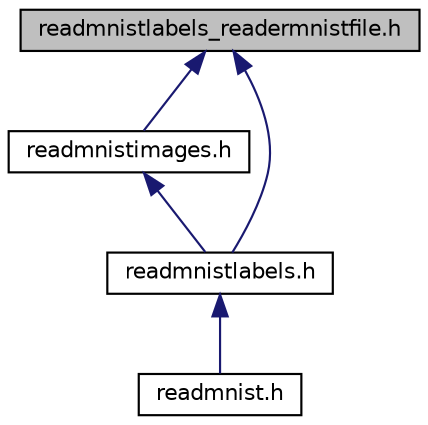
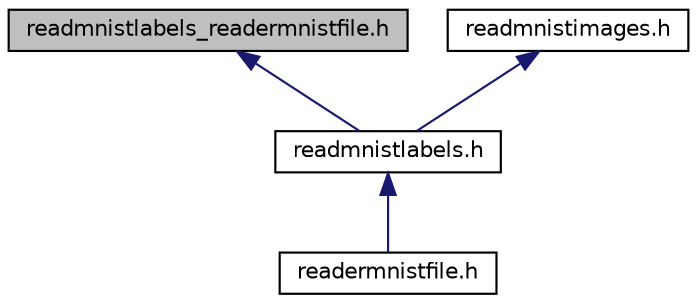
edge "readmnistimages.h" -> "readmnistlabels_readermnistfile.h": removed
node "readmnist.h": label "readmnist.h" -> "readermnistfile.h"
